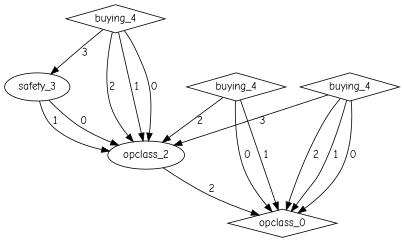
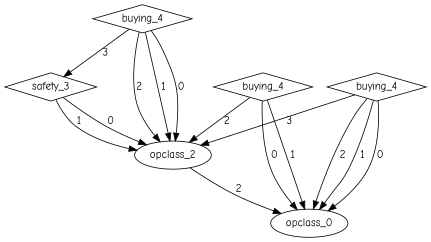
node "safety_3": shape ellipse -> diamond
node "opclass_0": shape diamond -> ellipse
